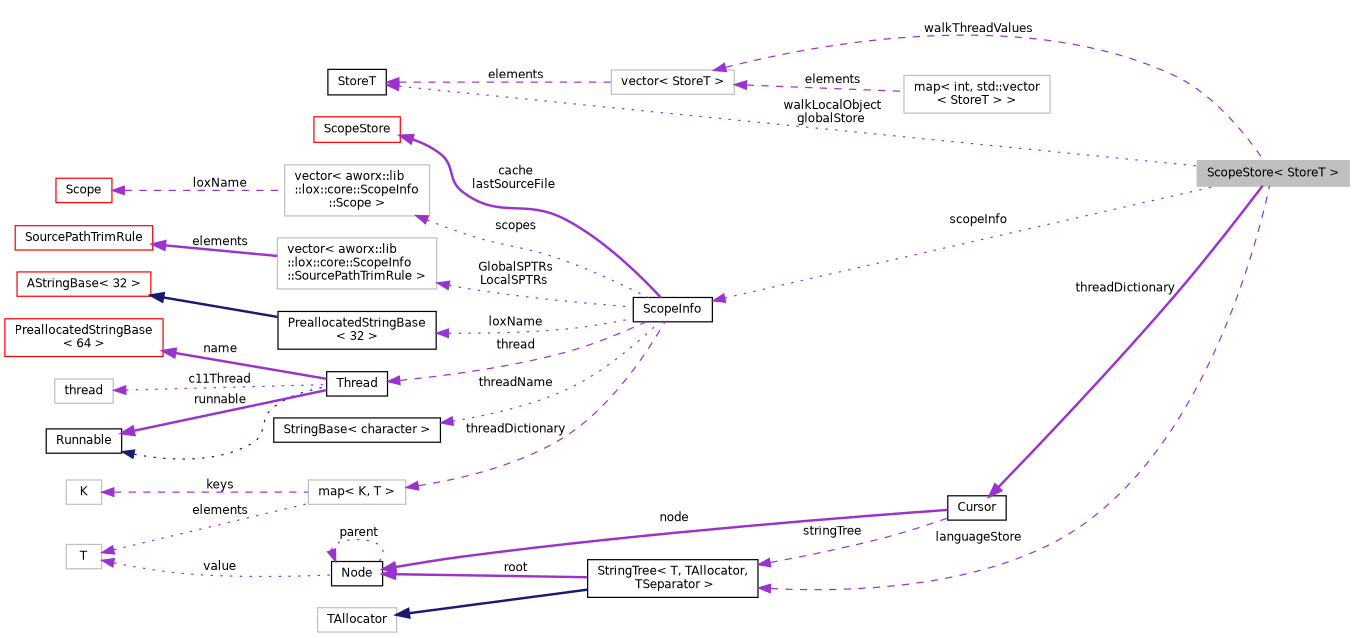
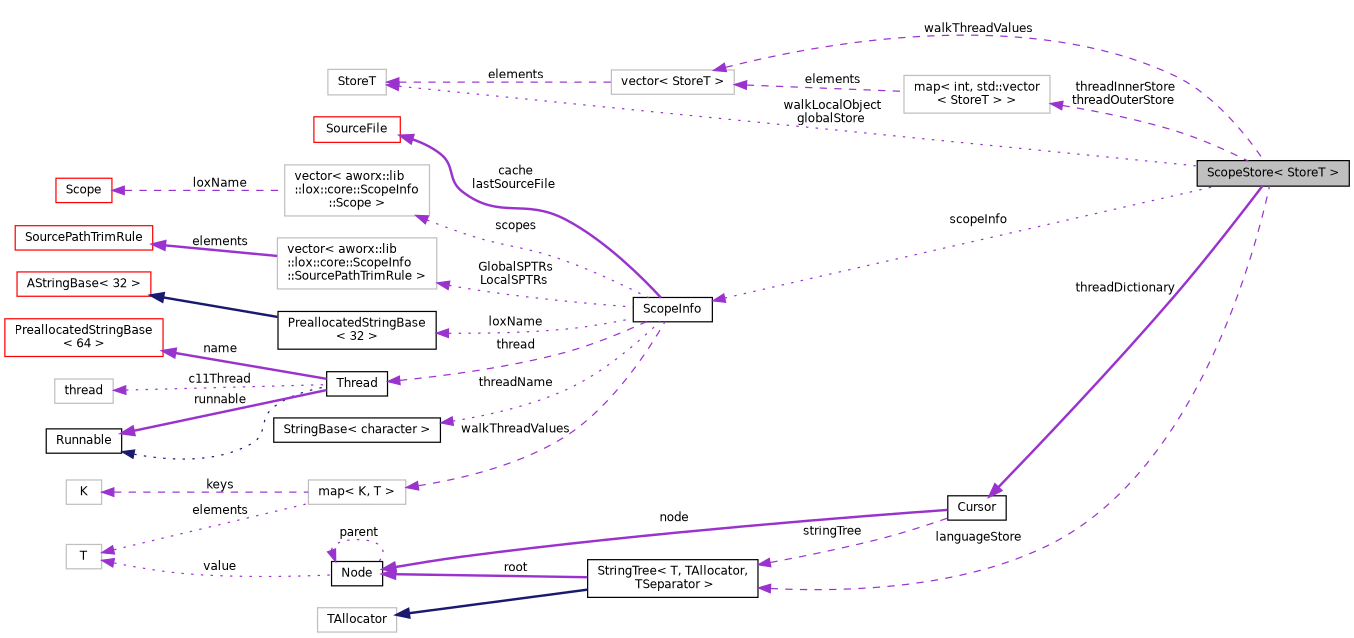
node "StoreT": color black -> grey75
edge "ScopeStore< StoreT >" -> "map< int, std::vector < StoreT > >": added, label "threadInnerStore threadOuterStore"
node "ScopeStore": label "ScopeStore" -> "SourceFile"
node "ScopeStore< StoreT >": color grey75 -> black
edge "ScopeInfo" -> "map< K, T >": label " threadDictionary" -> " walkThreadValues"
